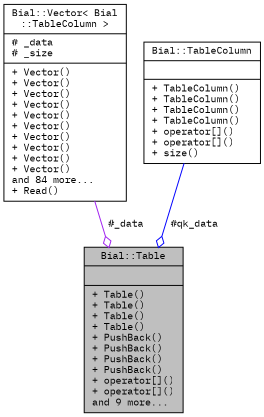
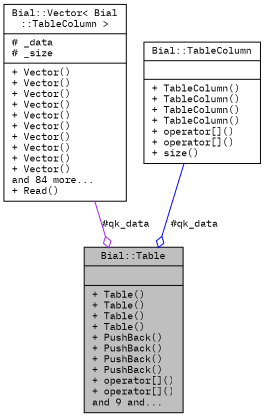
edge "Bial::Vector< Bial" -> "Bial::Table": label " #_data" -> " #qk_data"
node "Bial::Table": text "and 9 more..." -> "and 9 and..."
